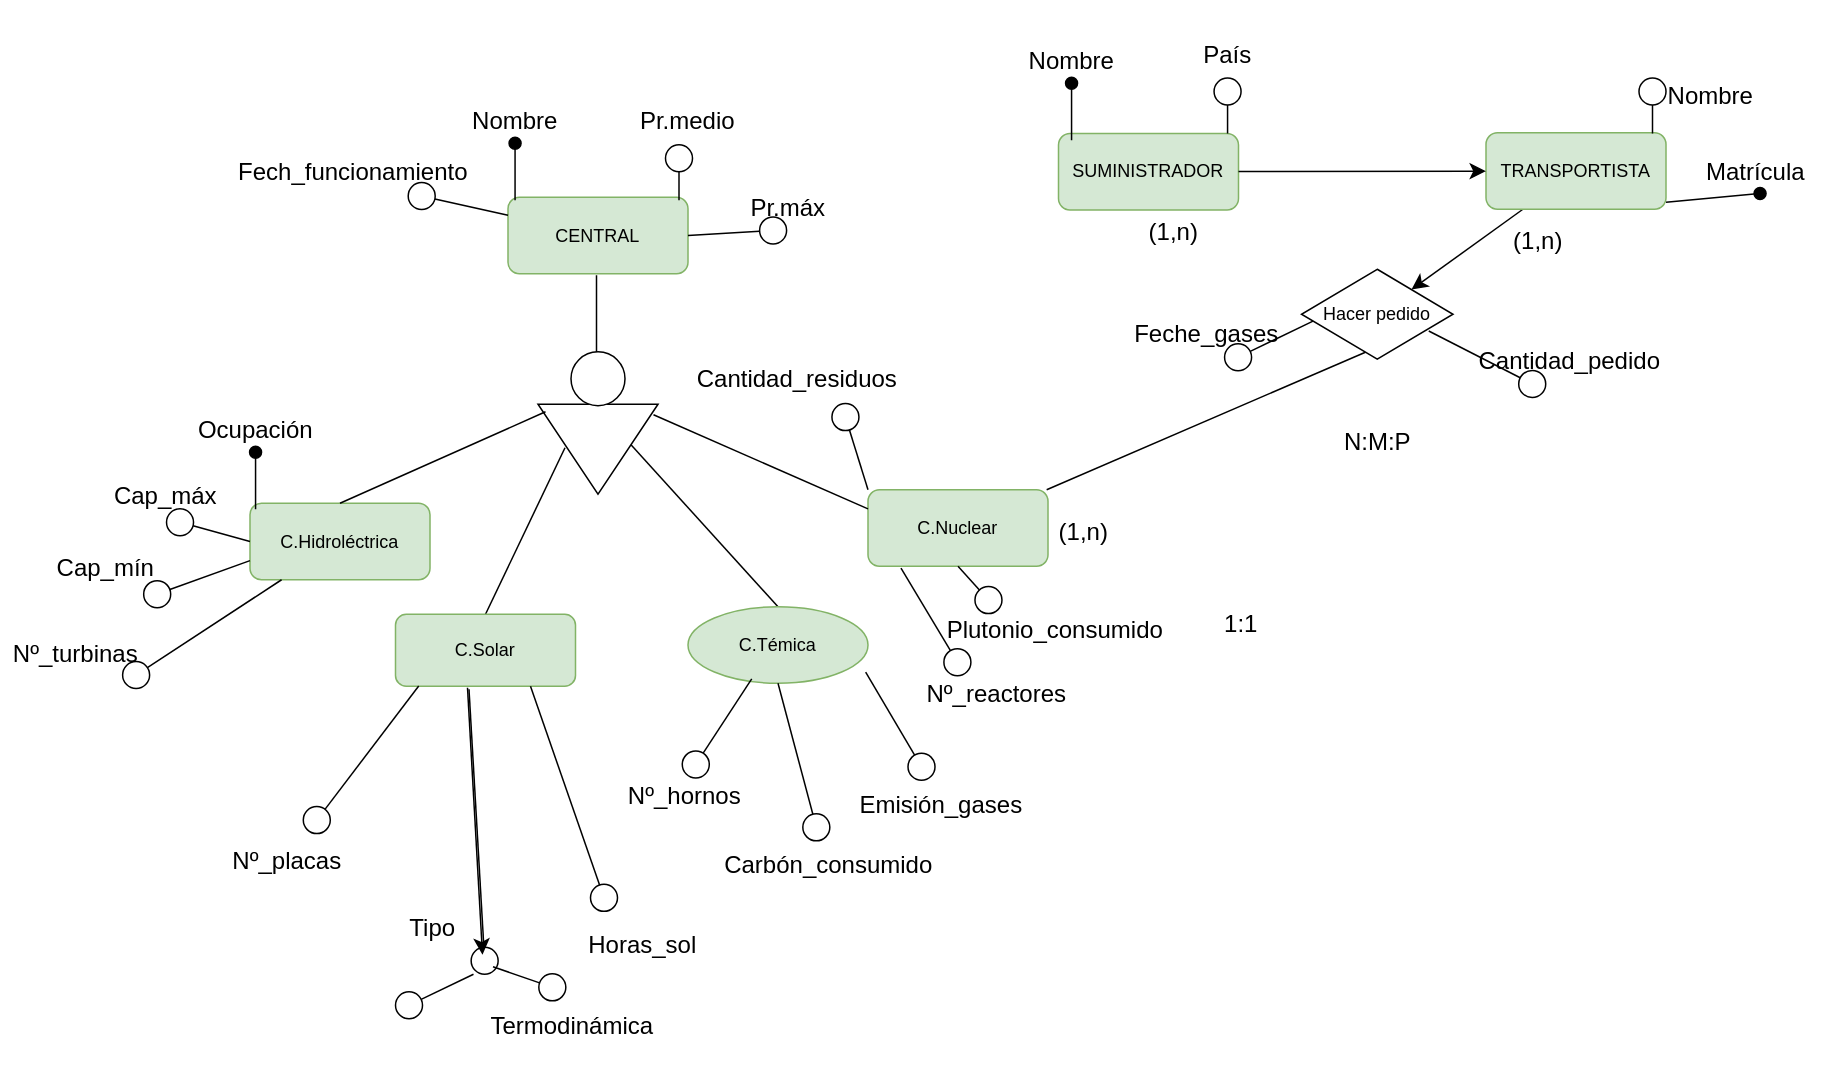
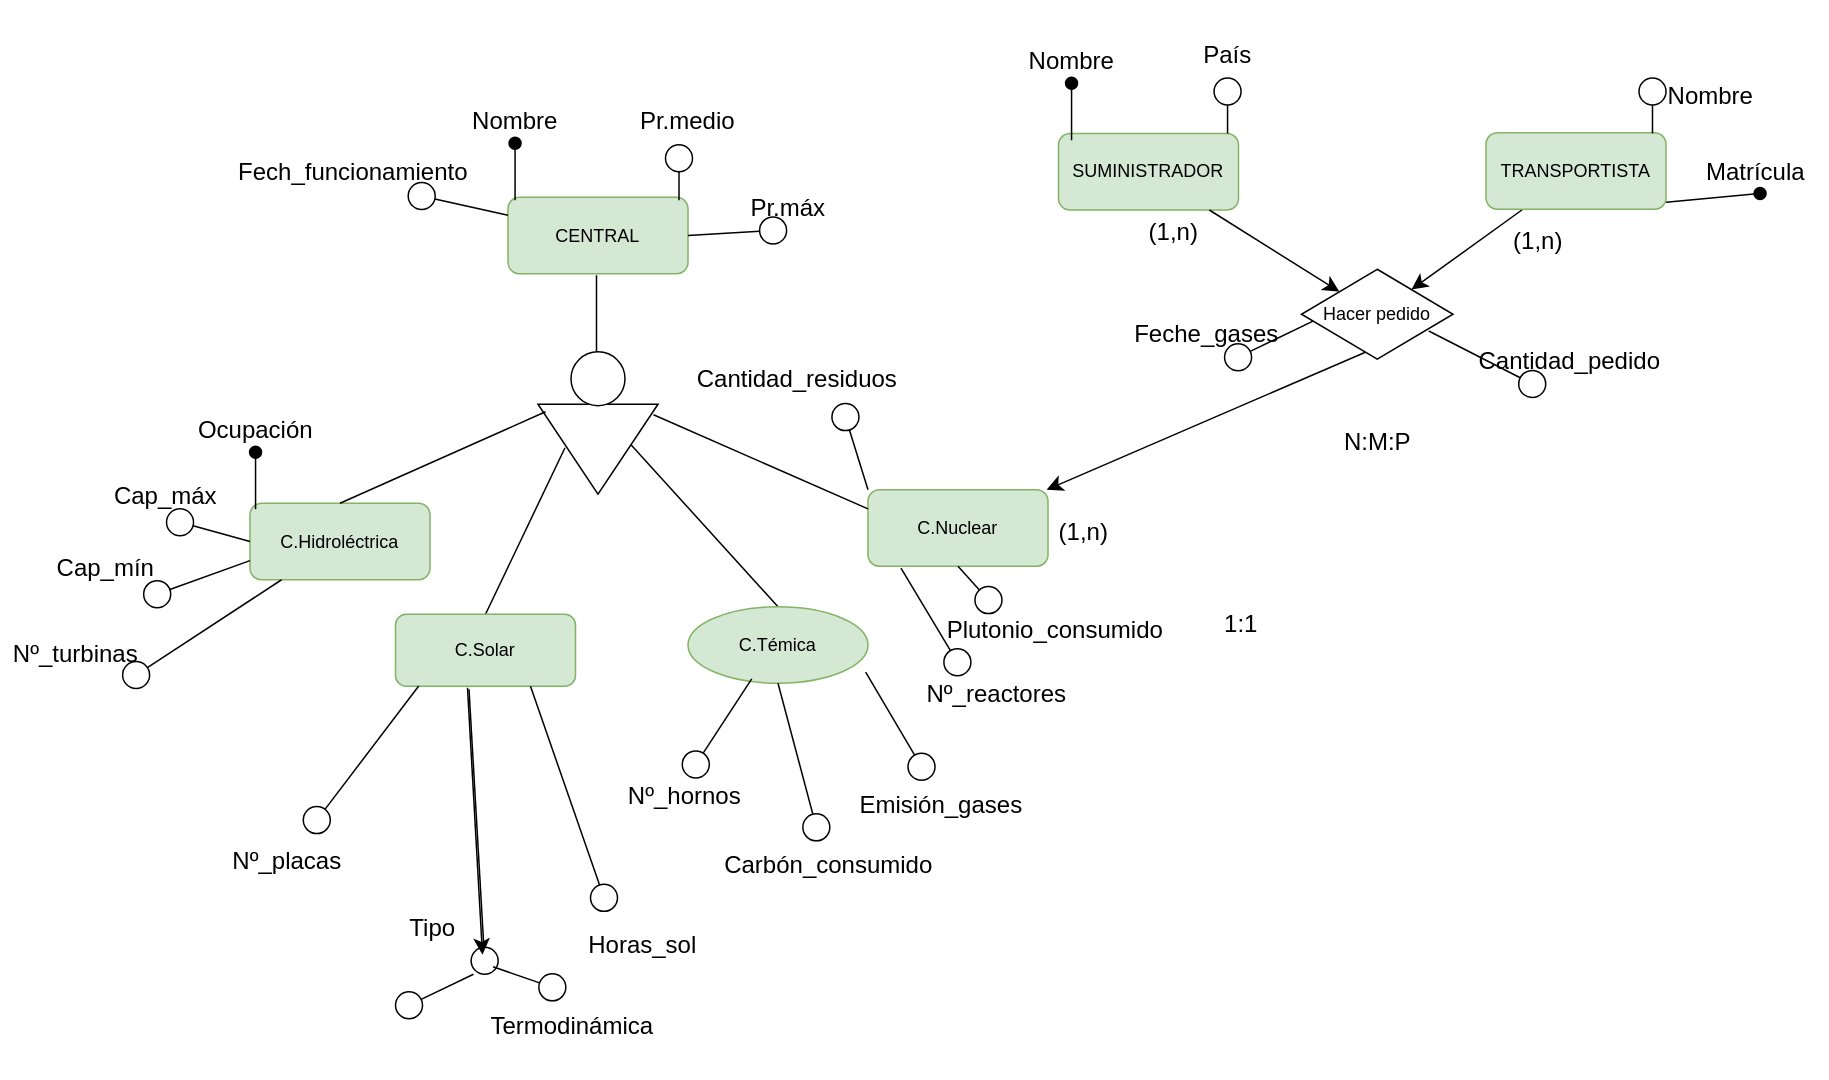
edge "SUMINISTRADOR" -> "TRANSPORTISTA": now "SUMINISTRADOR" -> "Hacer pedido"
edge "Hacer pedido" -- "C.Nuclear": arrowhead none -> classic
